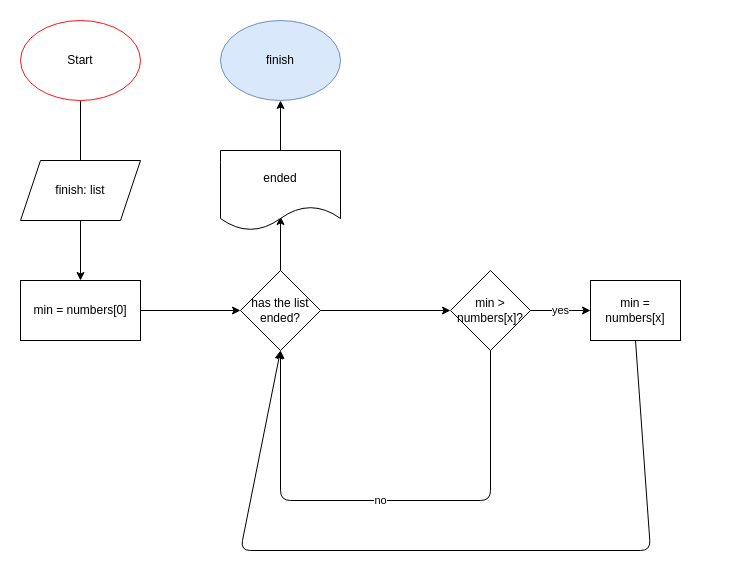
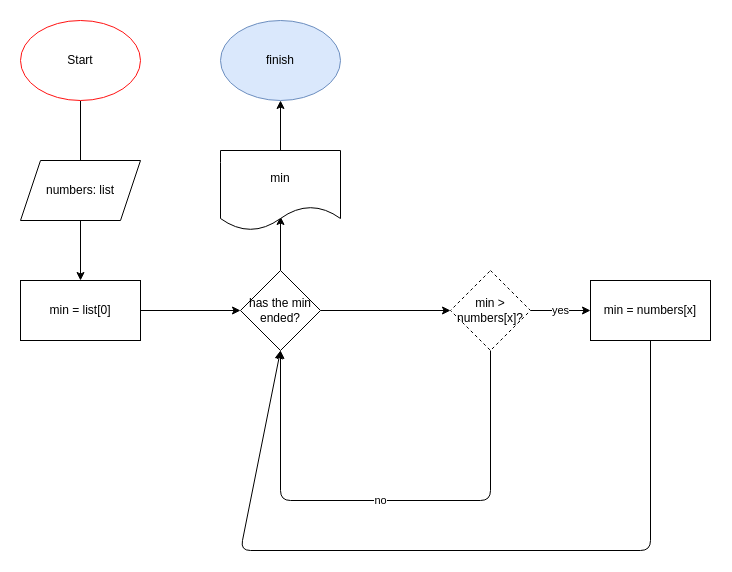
node "ended": label "ended" -> "min"
node "finish: list": label "finish: list" -> "numbers: list"
node "min = numbers[0]": label "min = numbers[0]" -> "min = list[0]"
node "has the list ended?": label "has the list ended?" -> "has the min ended?"
node "min > numbers[x]?": style solid -> dashed
node "min = numbers[x]": size 90x60 -> 120x60
